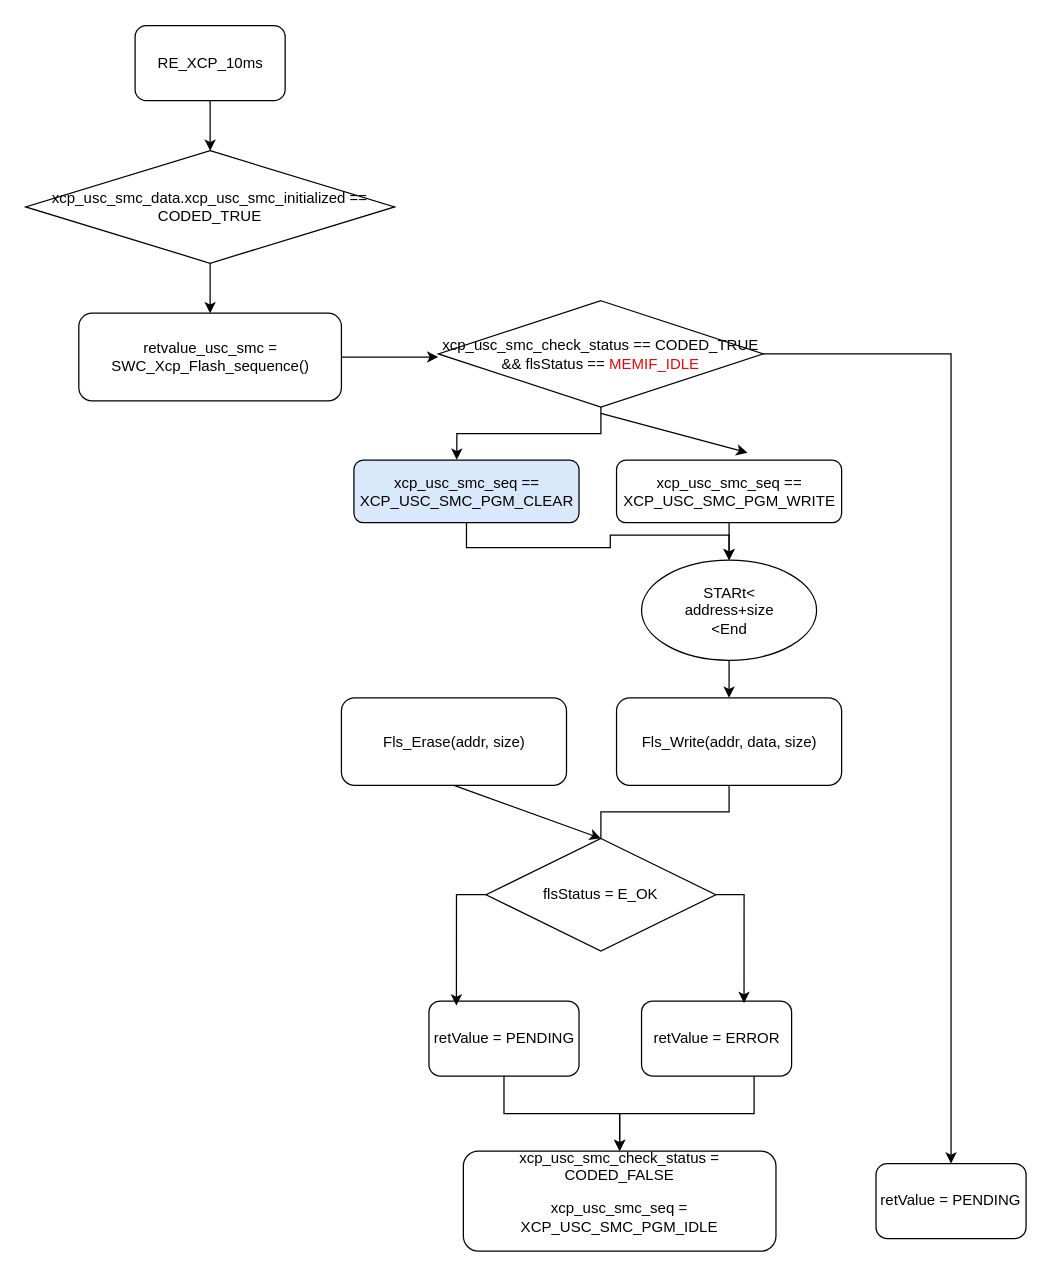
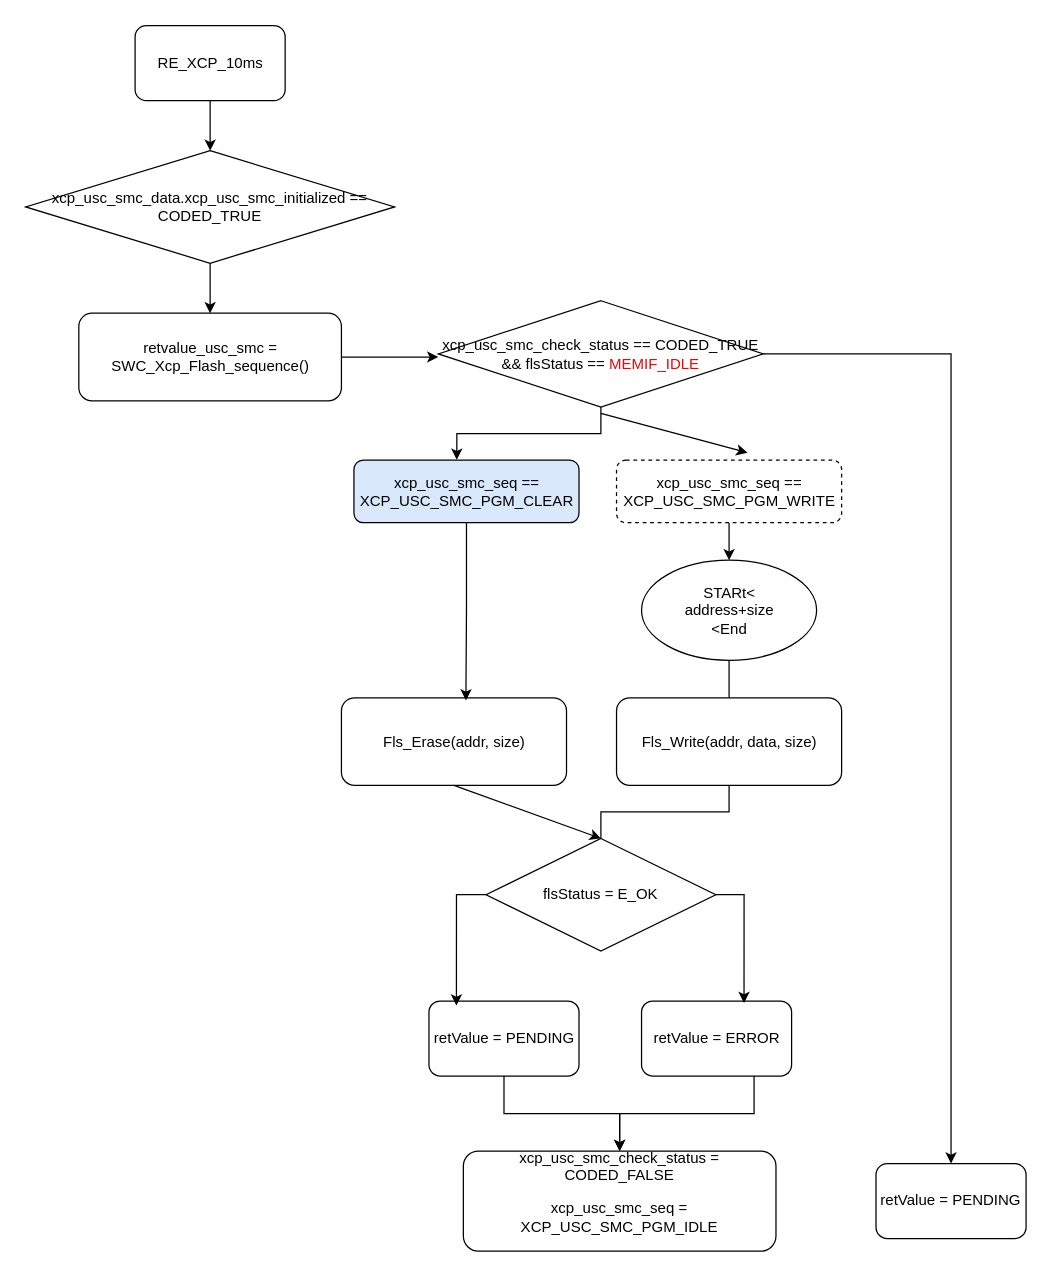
node "xcp_usc_smc_seq == XCP_USC_SMC_PGM_WRITE": style solid -> dashed
edge "xcp_usc_smc_seq == XCP_USC_SMC_PGM_CLEAR" -> "STARt< address+size <End": now "xcp_usc_smc_seq == XCP_USC_SMC_PGM_CLEAR" -> "Fls_Erase(addr, size)"
edge "STARt< address+size <End" -> "Fls_Write(addr, data, size)": arrowhead classic -> none
